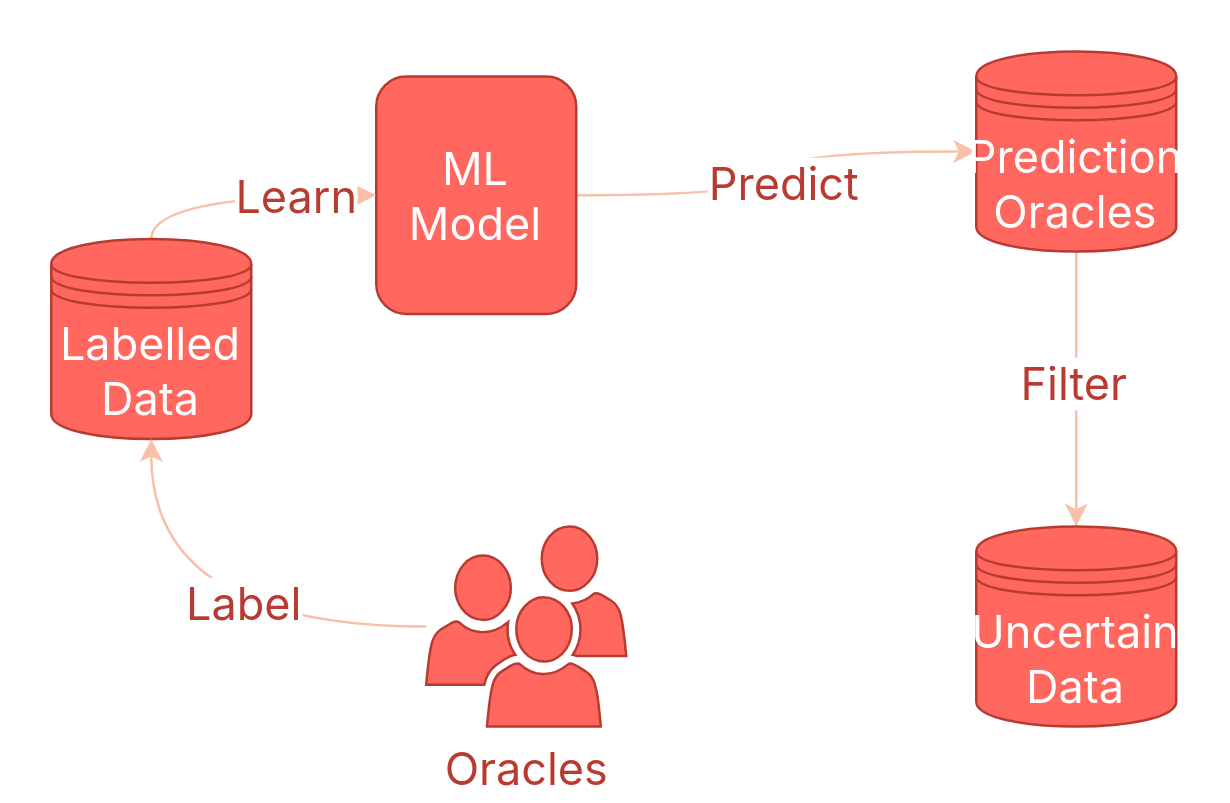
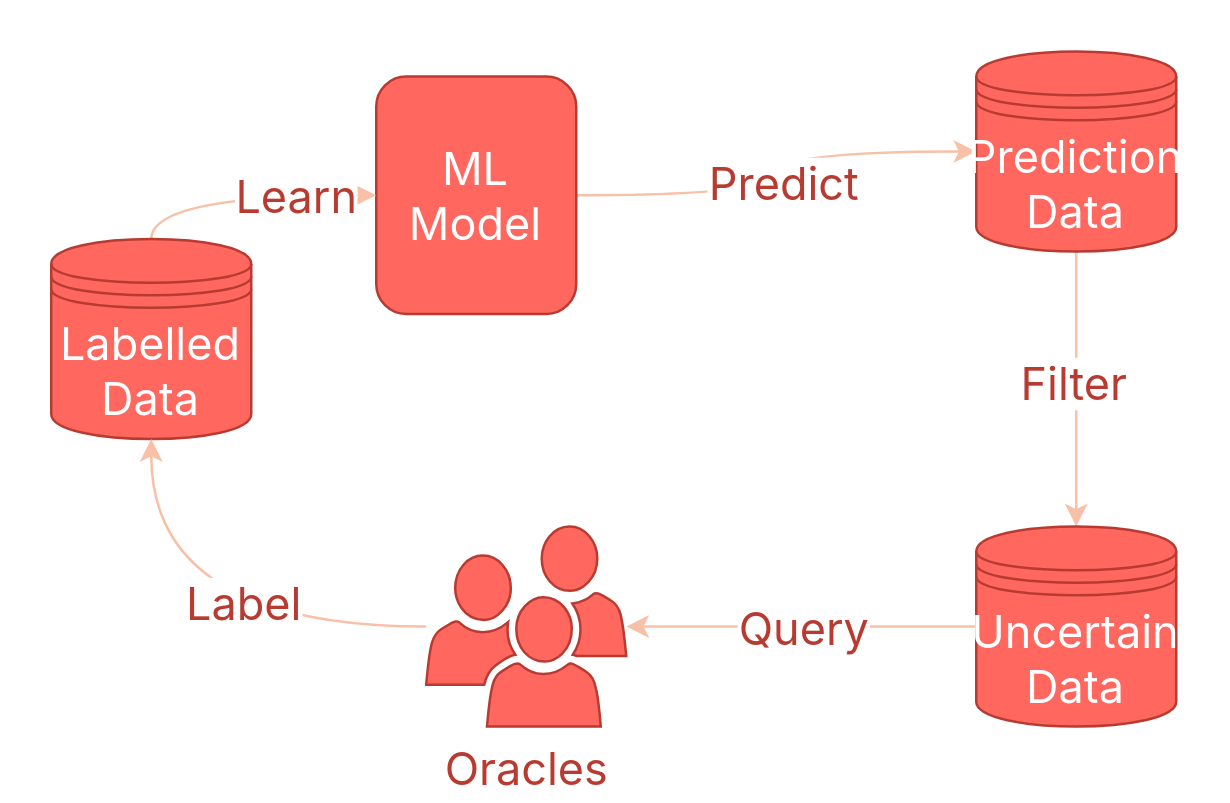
node "Prediction Oracles": label "Prediction Oracles" -> "Prediction Data"
edge "Uncertain Data" -> "Oracles": added, label "Query"
